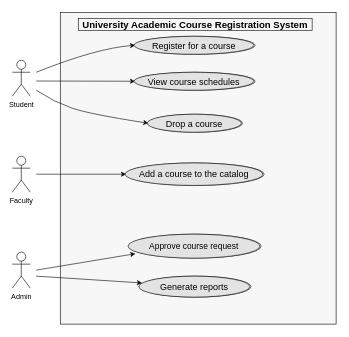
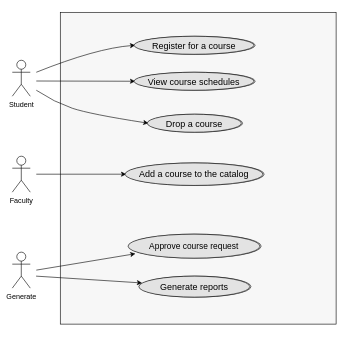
node "University Academic Course Registration System": removed
node "Admin": label "Admin" -> "Generate"
